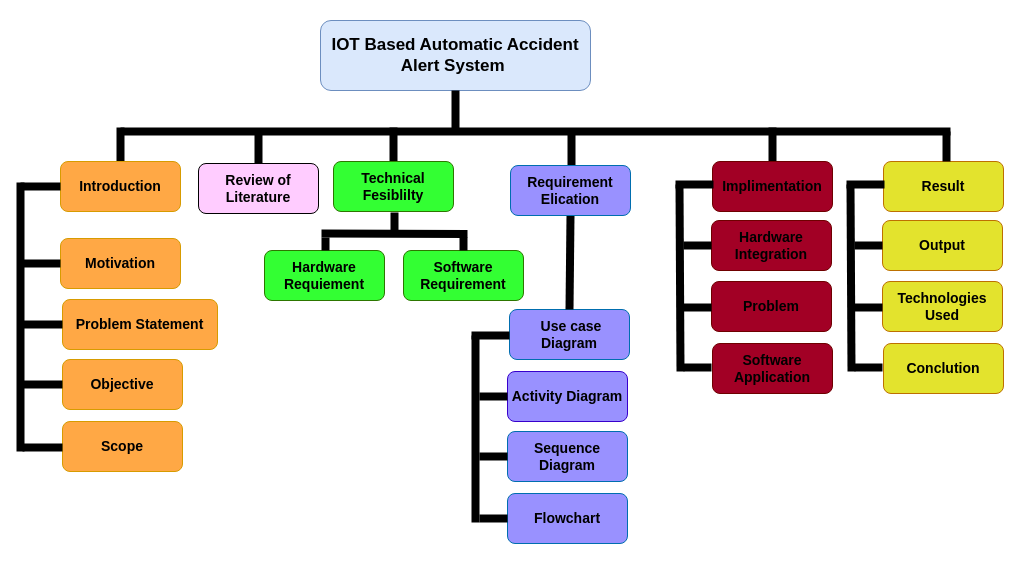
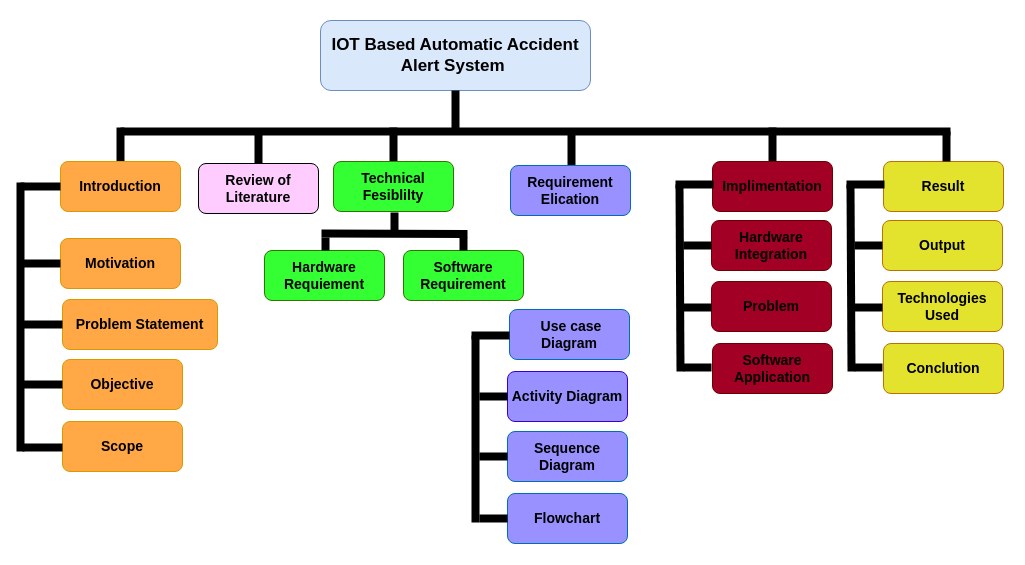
edge "Requirement Elication" -- "Use case Diagram": removed
